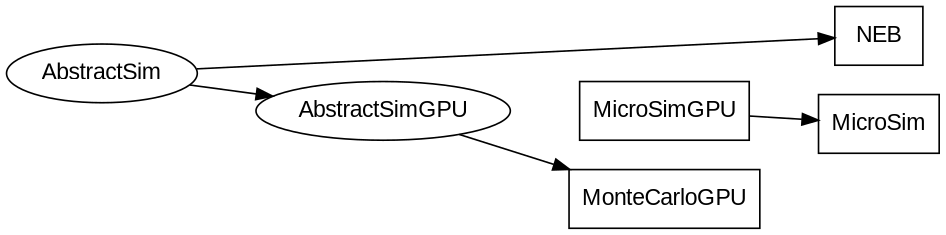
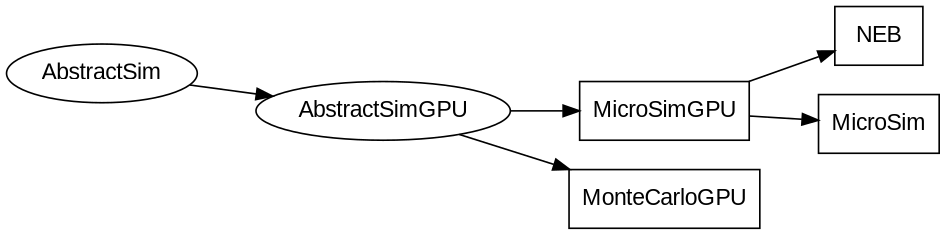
edge "AbstractSim" -> "NEB": now "MicroSimGPU" -> "NEB"
edge "AbstractSimGPU" -> "MicroSimGPU": added
